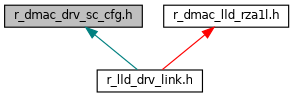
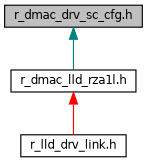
edge "r_lld_drv_link.h" -> "r_dmac_drv_sc_cfg.h": now "r_dmac_lld_rza1l.h" -> "r_dmac_drv_sc_cfg.h"
